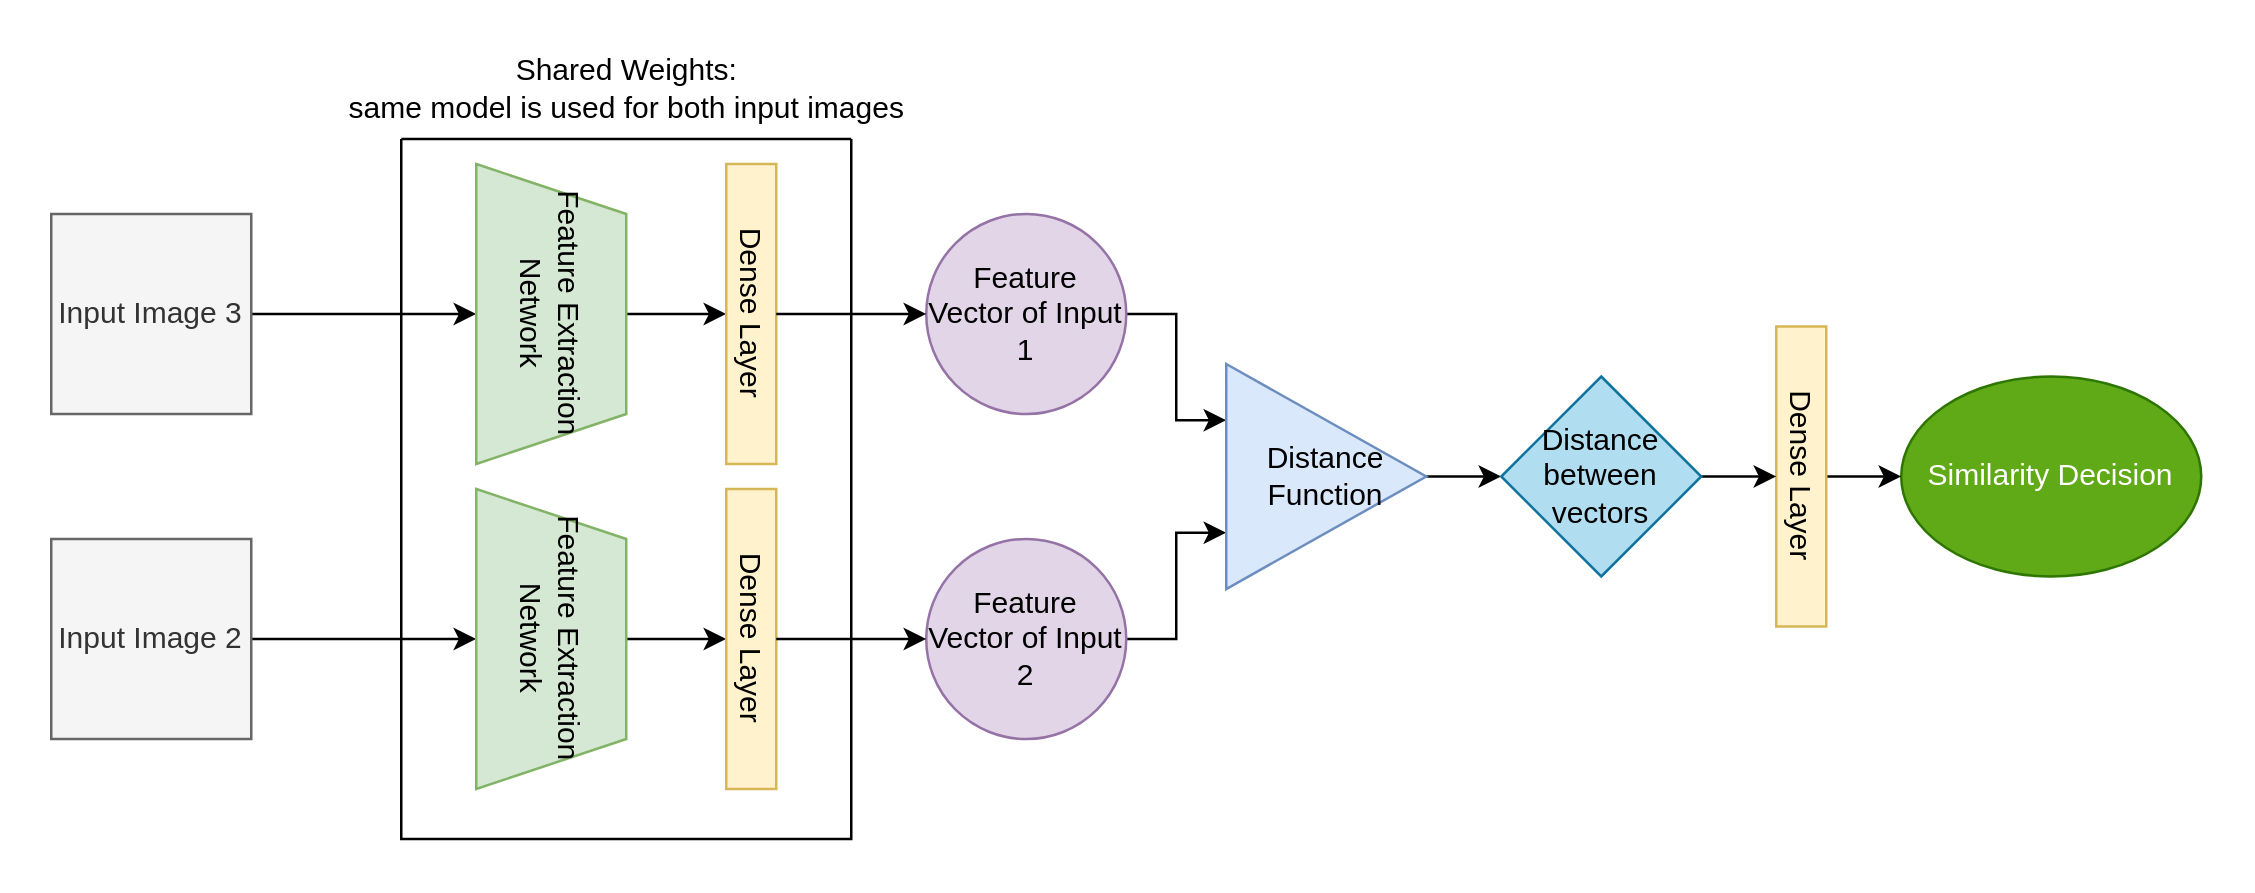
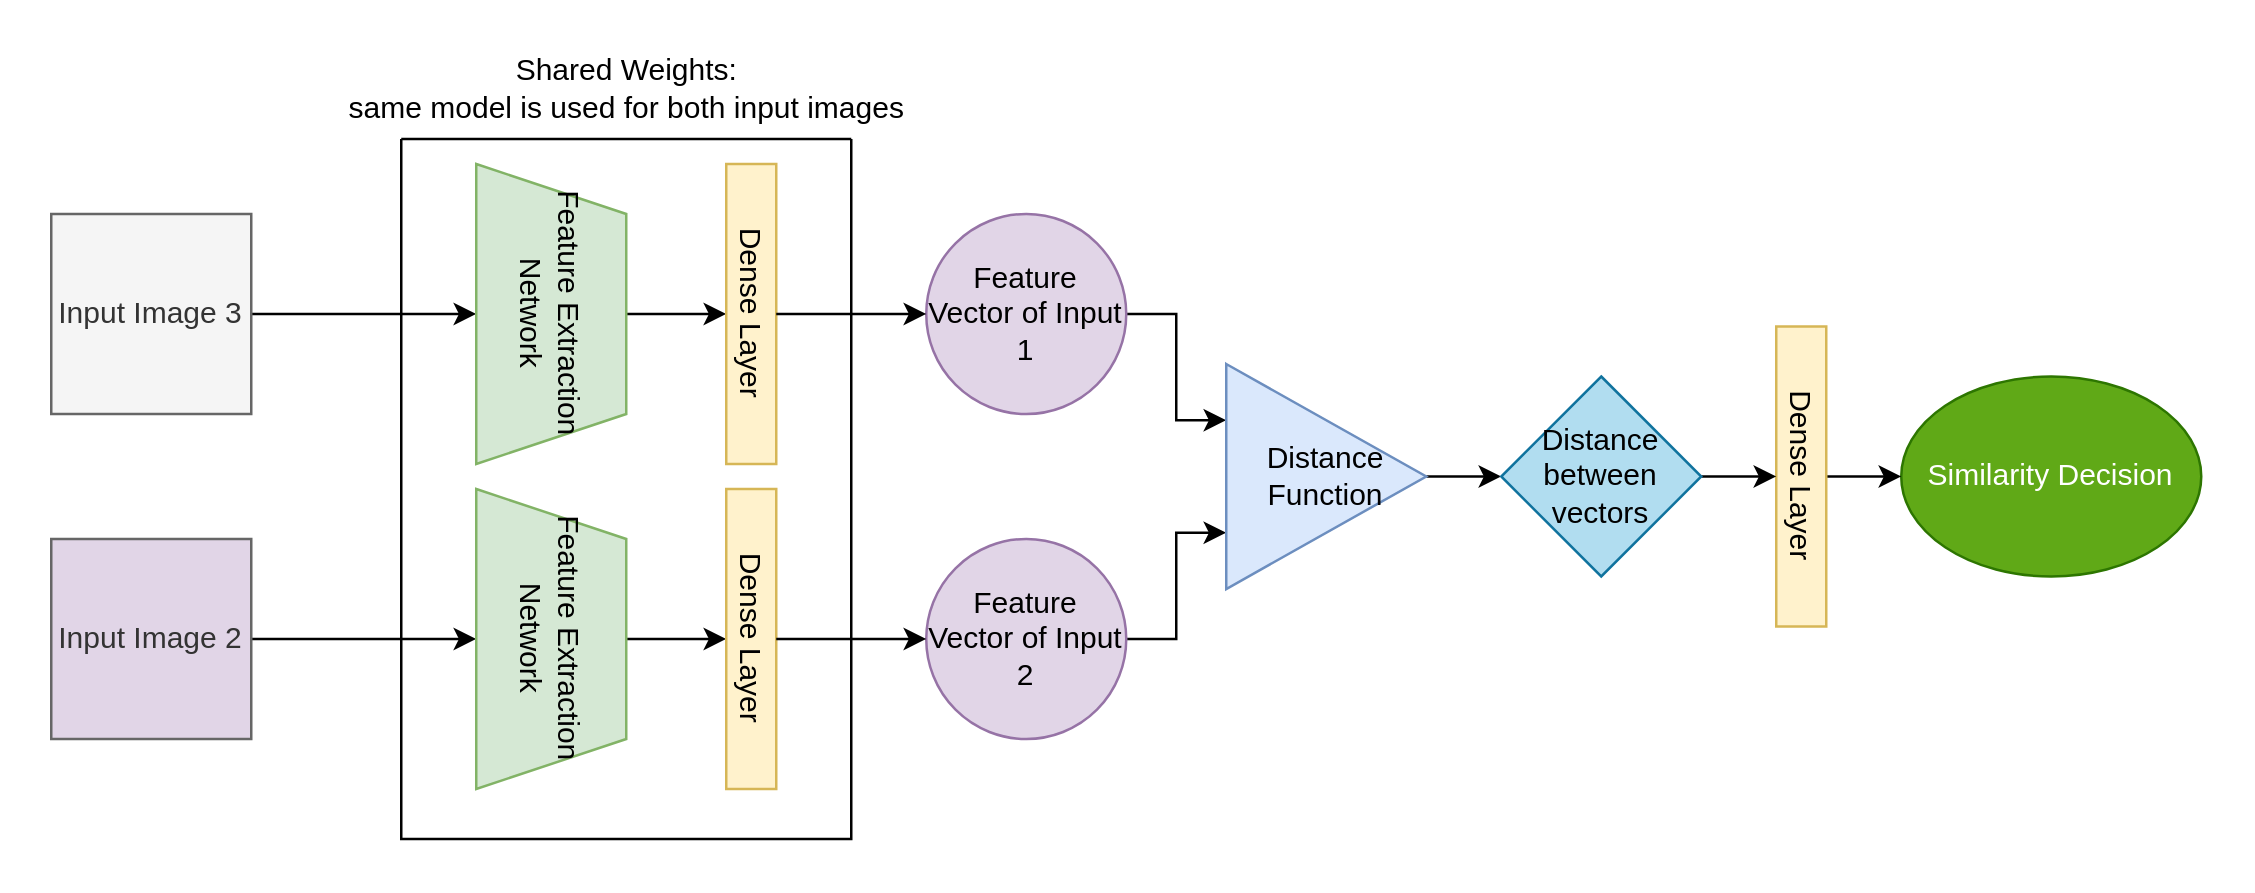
node "Input Image 2": fillcolor #f5f5f5 -> #e1d5e7
